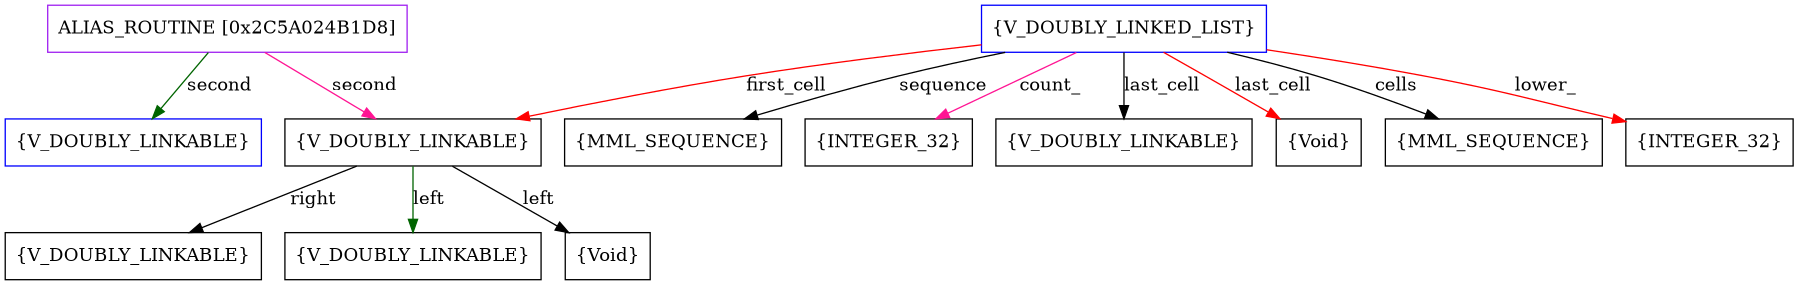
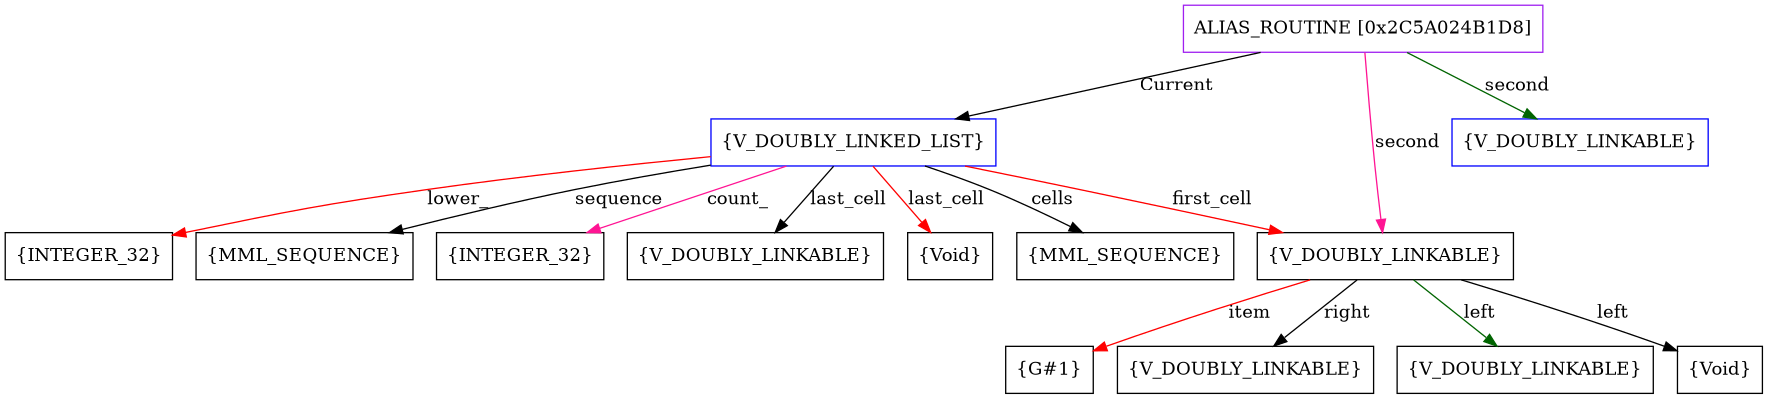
edge "ALIAS_ROUTINE [0x2C5A024B1D8]" -> "{V_DOUBLY_LINKED_LIST}": added, label "Current"
node "{G#1}": added
